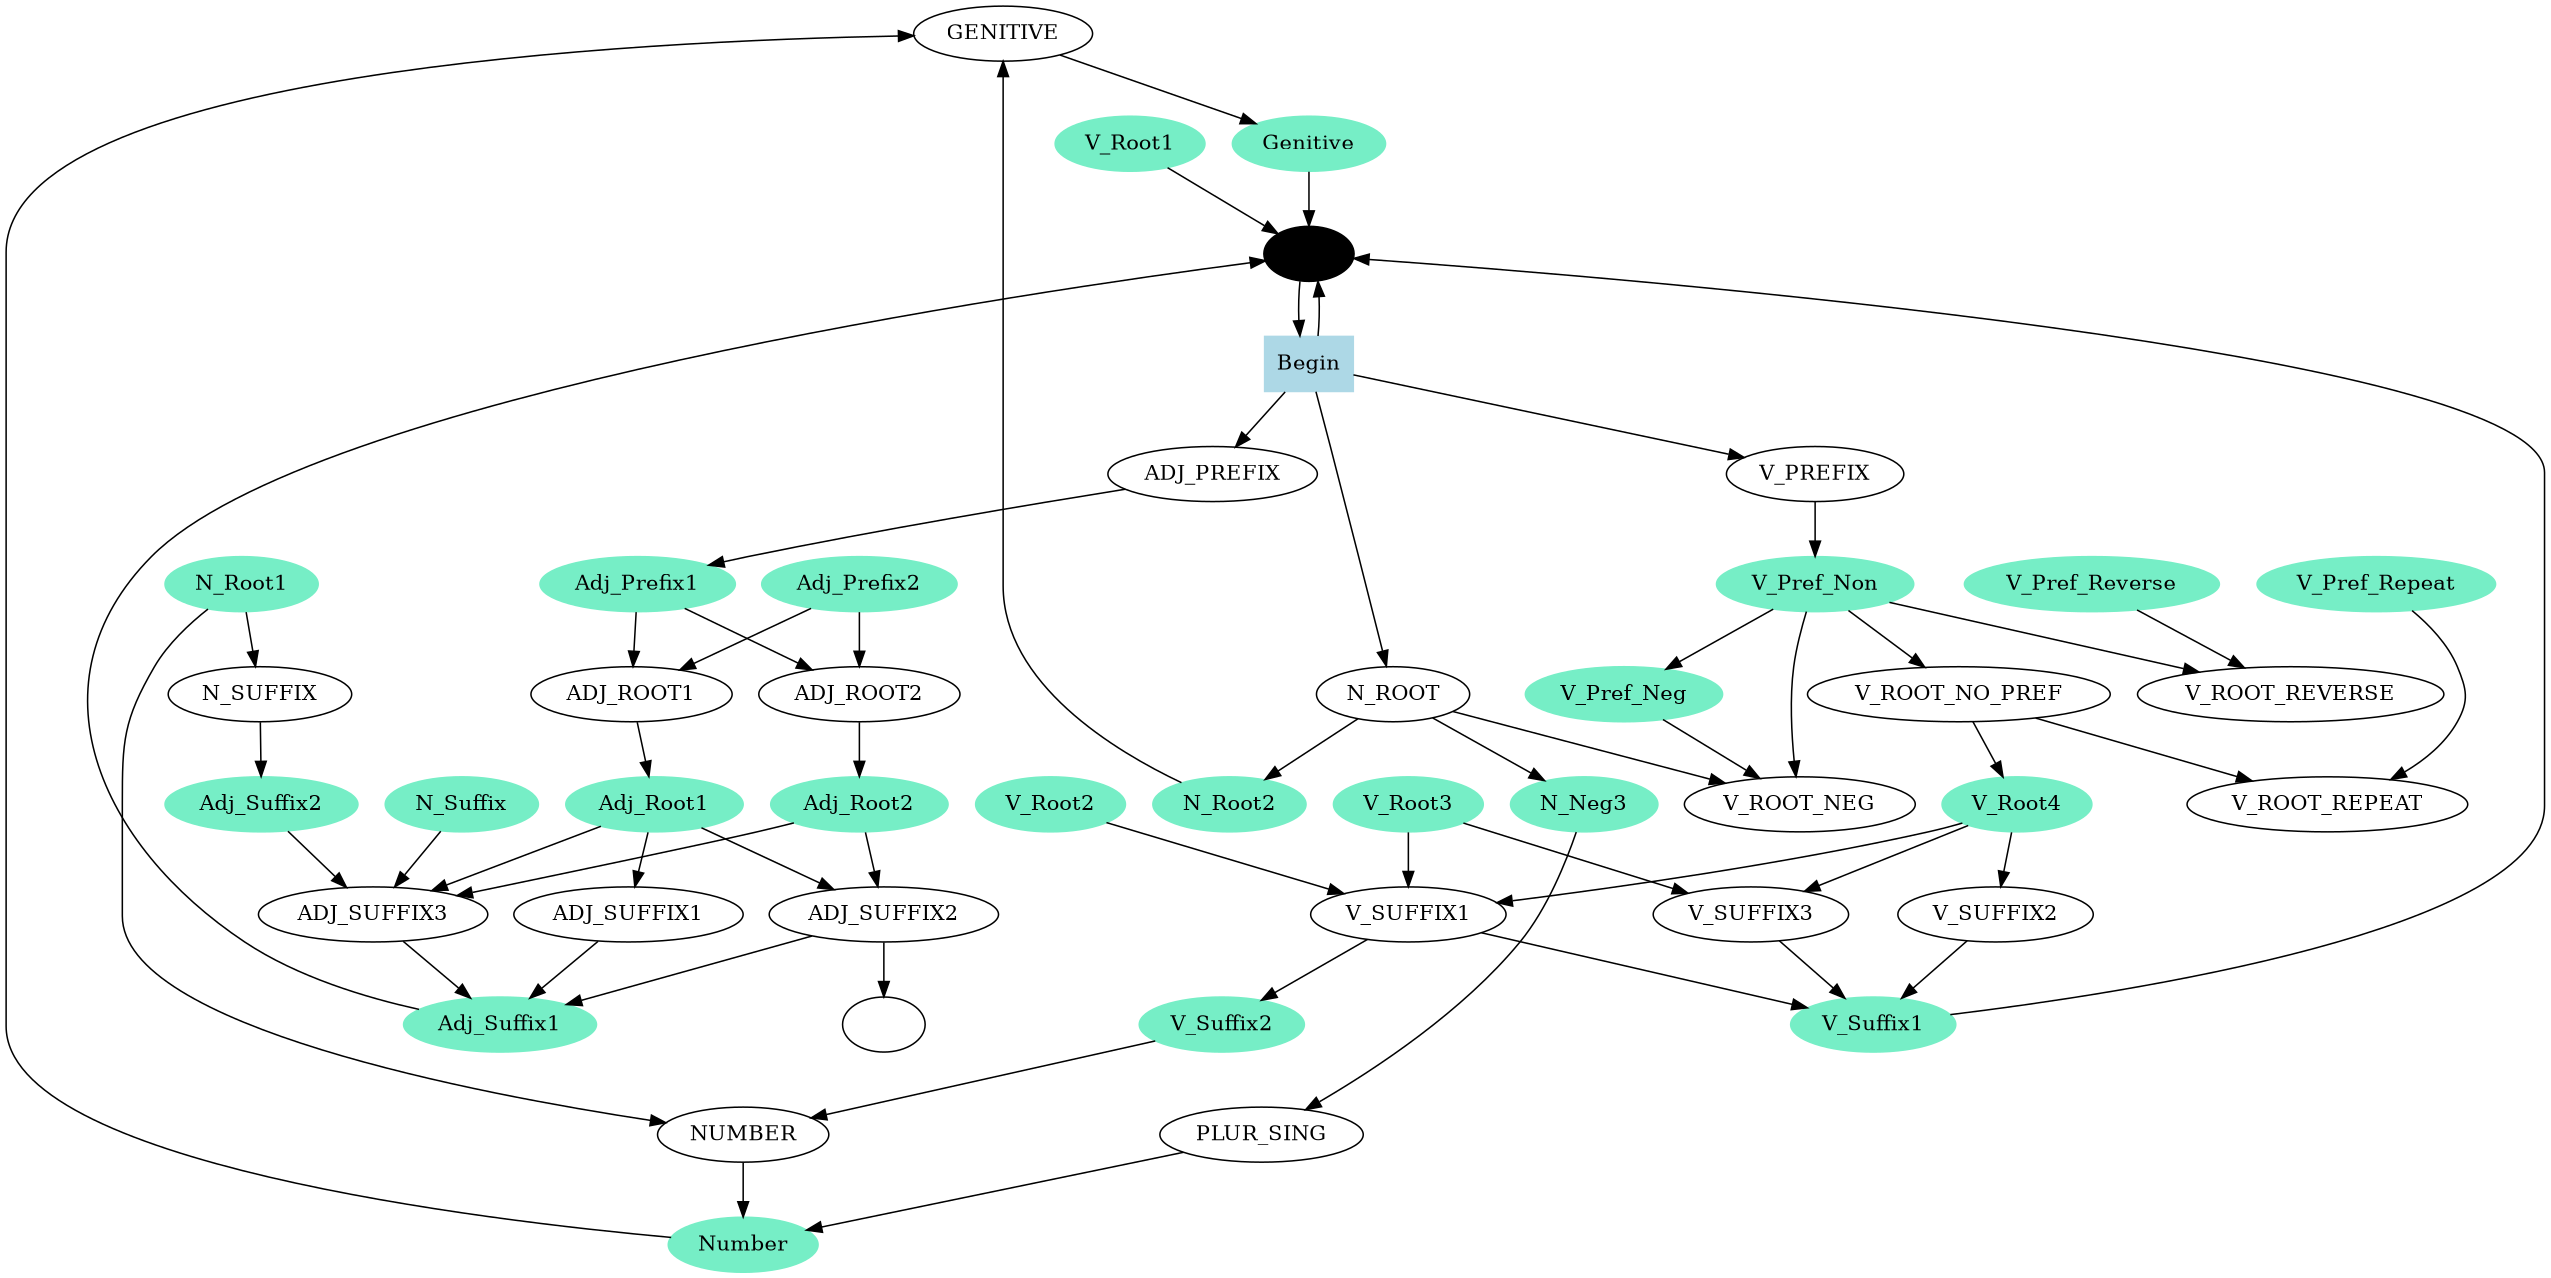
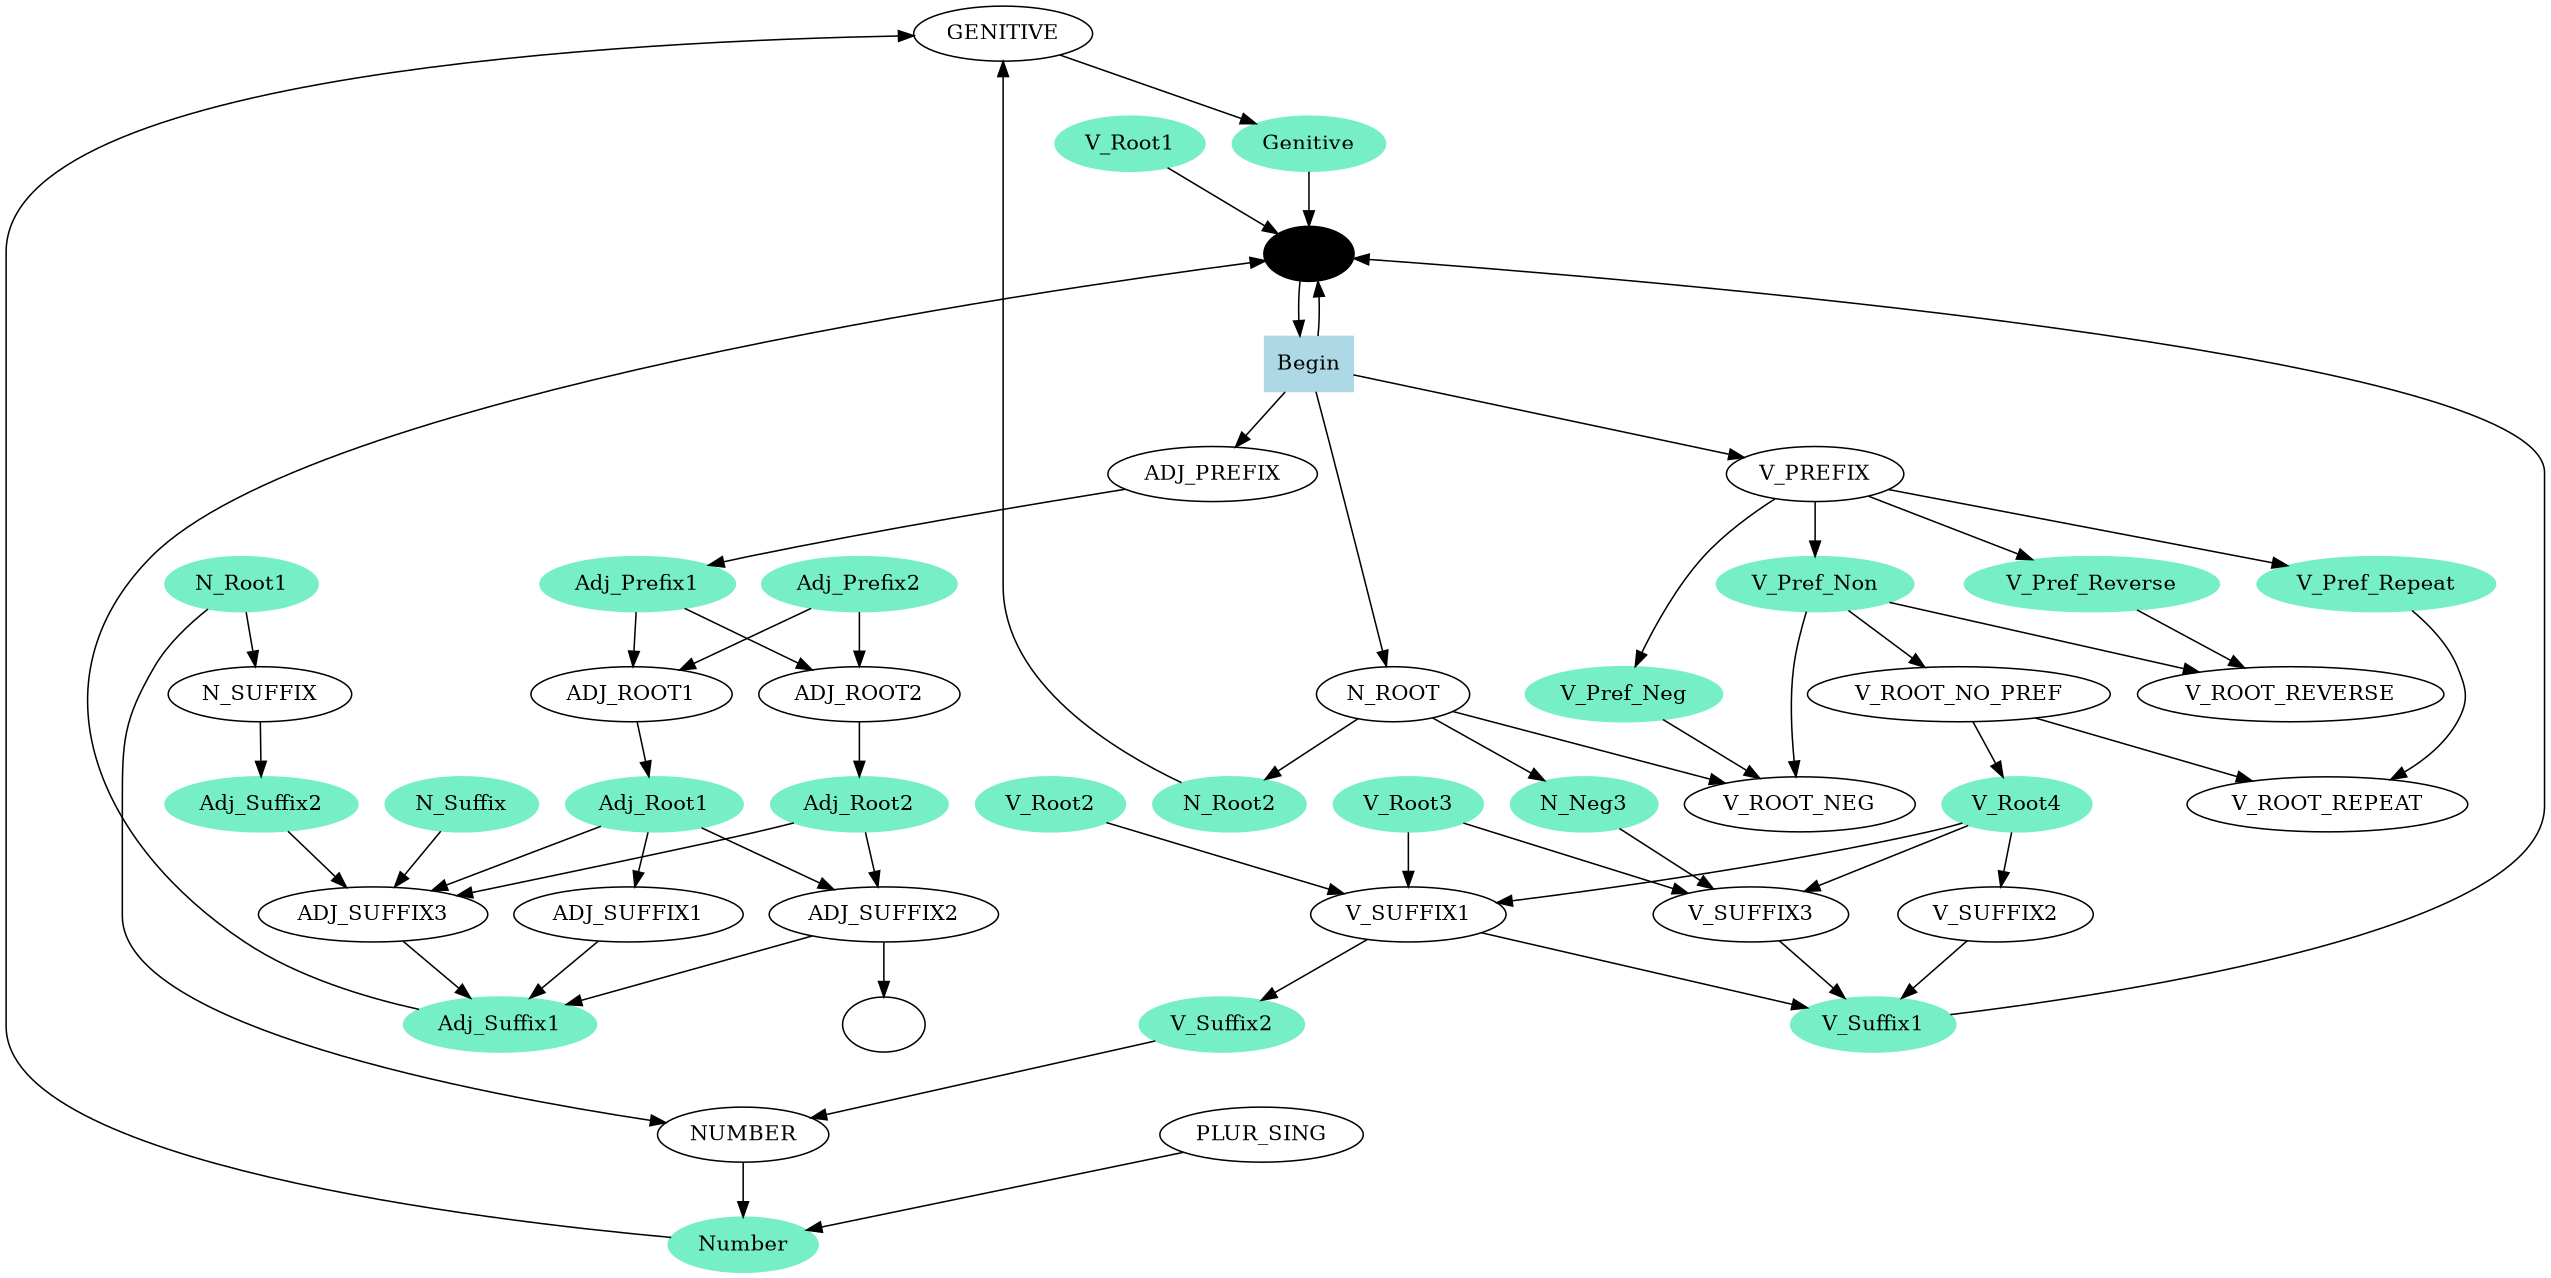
edge "V_PREFIX" -> "V_Pref_Reverse": added
edge "V_PREFIX" -> "V_Pref_Repeat": added
edge "V_Pref_Non" -> "V_Pref_Neg": now "V_PREFIX" -> "V_Pref_Neg"
edge "N_Neg3" -> "PLUR_SING": now "N_Neg3" -> "V_SUFFIX3"
